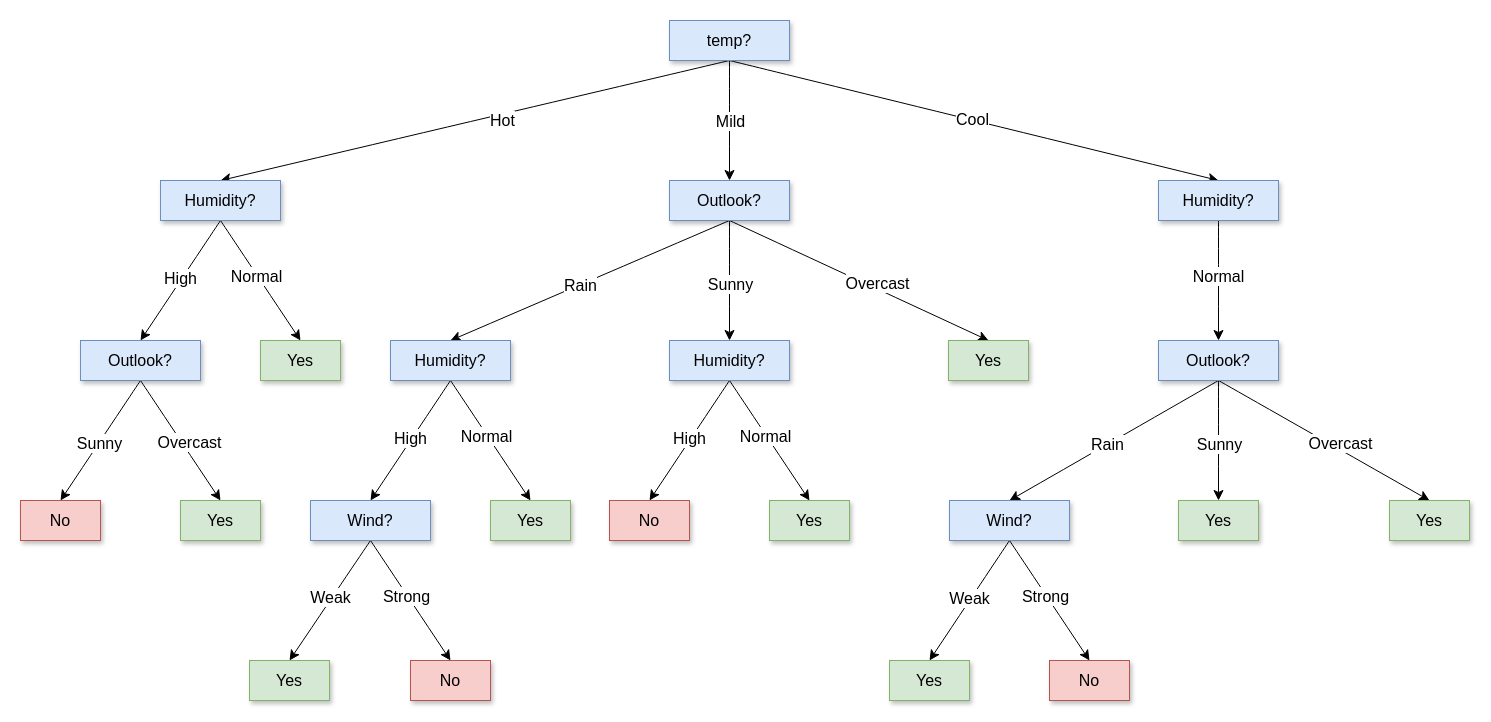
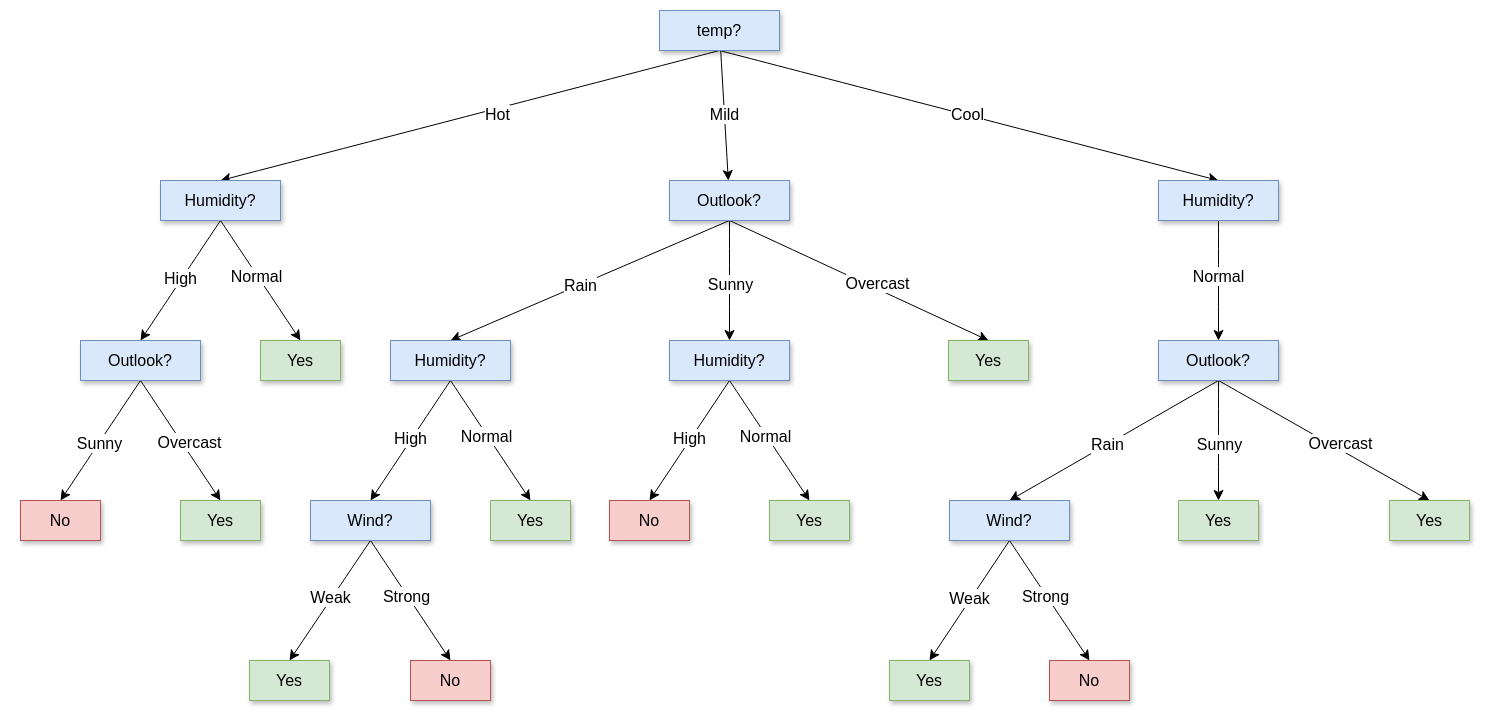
node "temp?": moved (730, 41) -> (720, 31)
